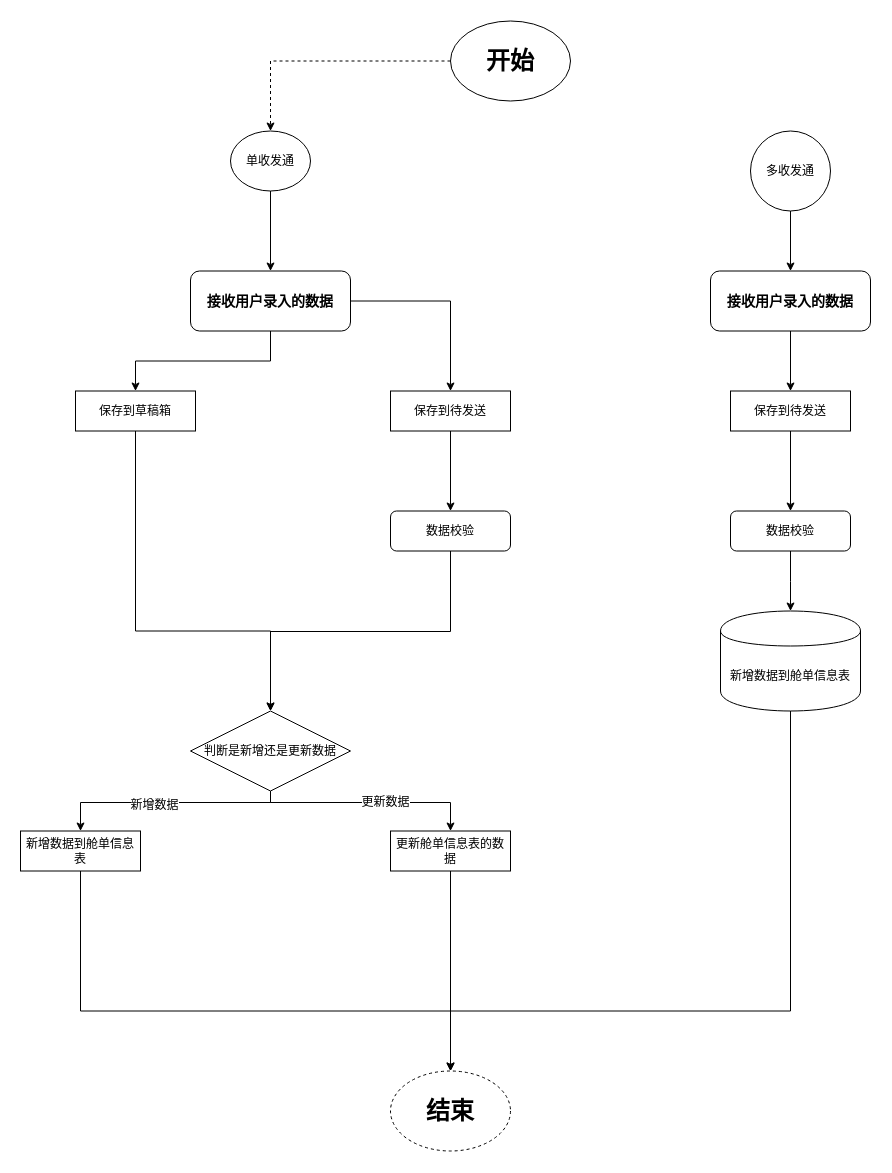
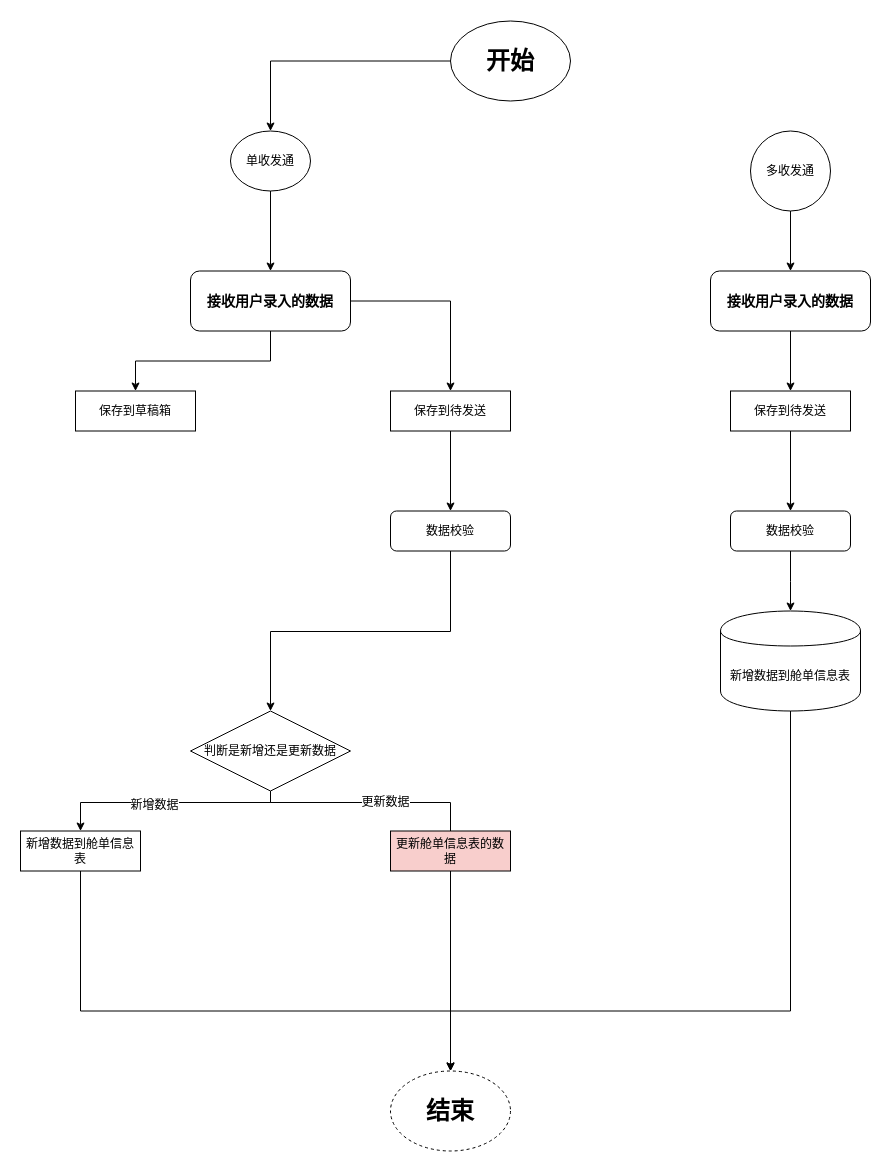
edge "开始" -> "单收发通": style dashed -> solid
edge "保存到草稿箱" -> "判断是新增还是更新数据": removed
edge "判断是新增还是更新数据" -> "更新舱单信息表的数据": arrowhead classic -> none
node "更新舱单信息表的数据": fillcolor #ffffff -> #f8cecc
edge "更新舱单信息表的数据" -> "结束": arrowhead open -> classic
